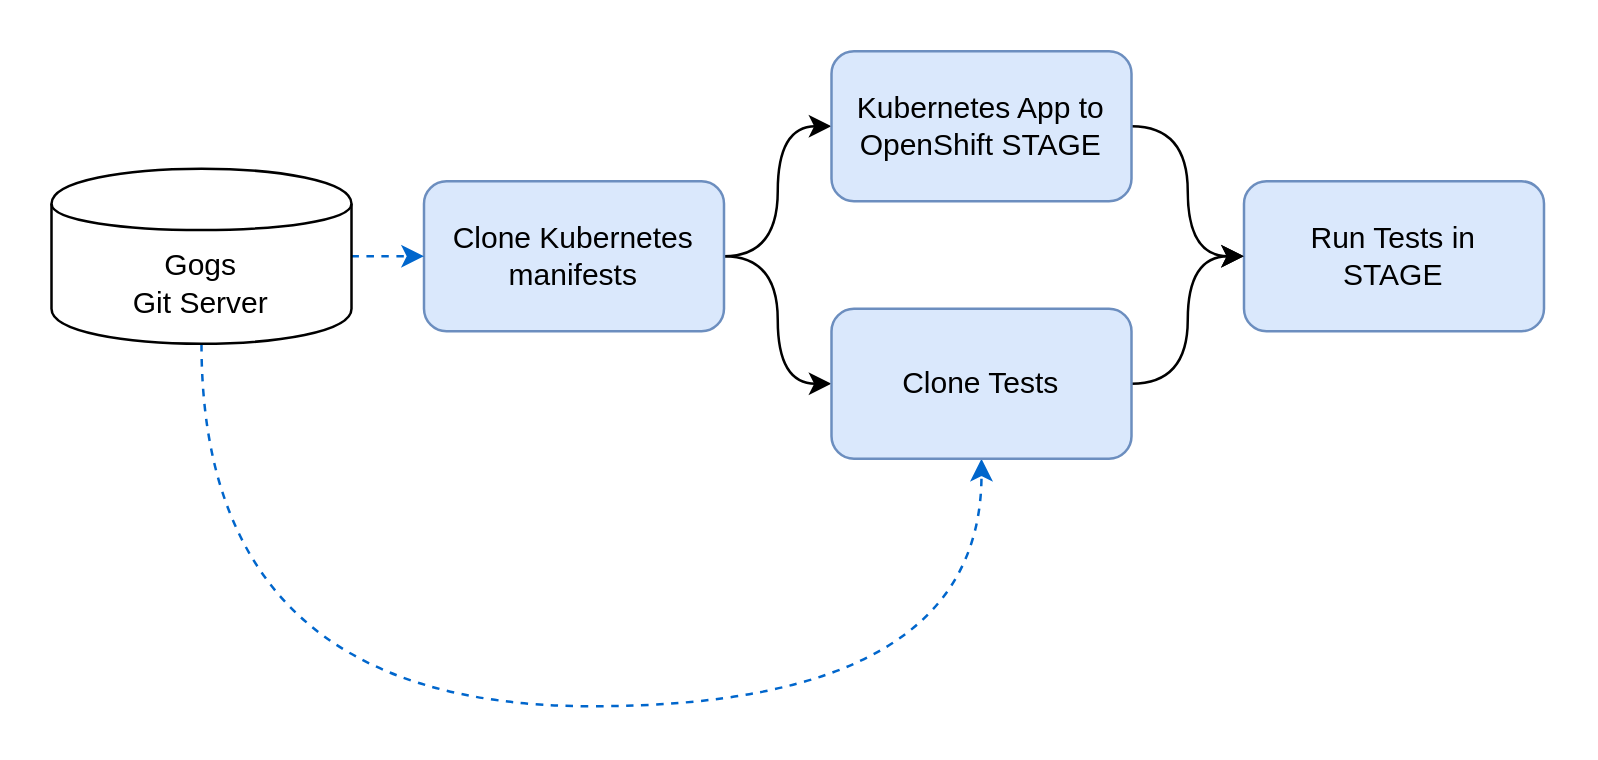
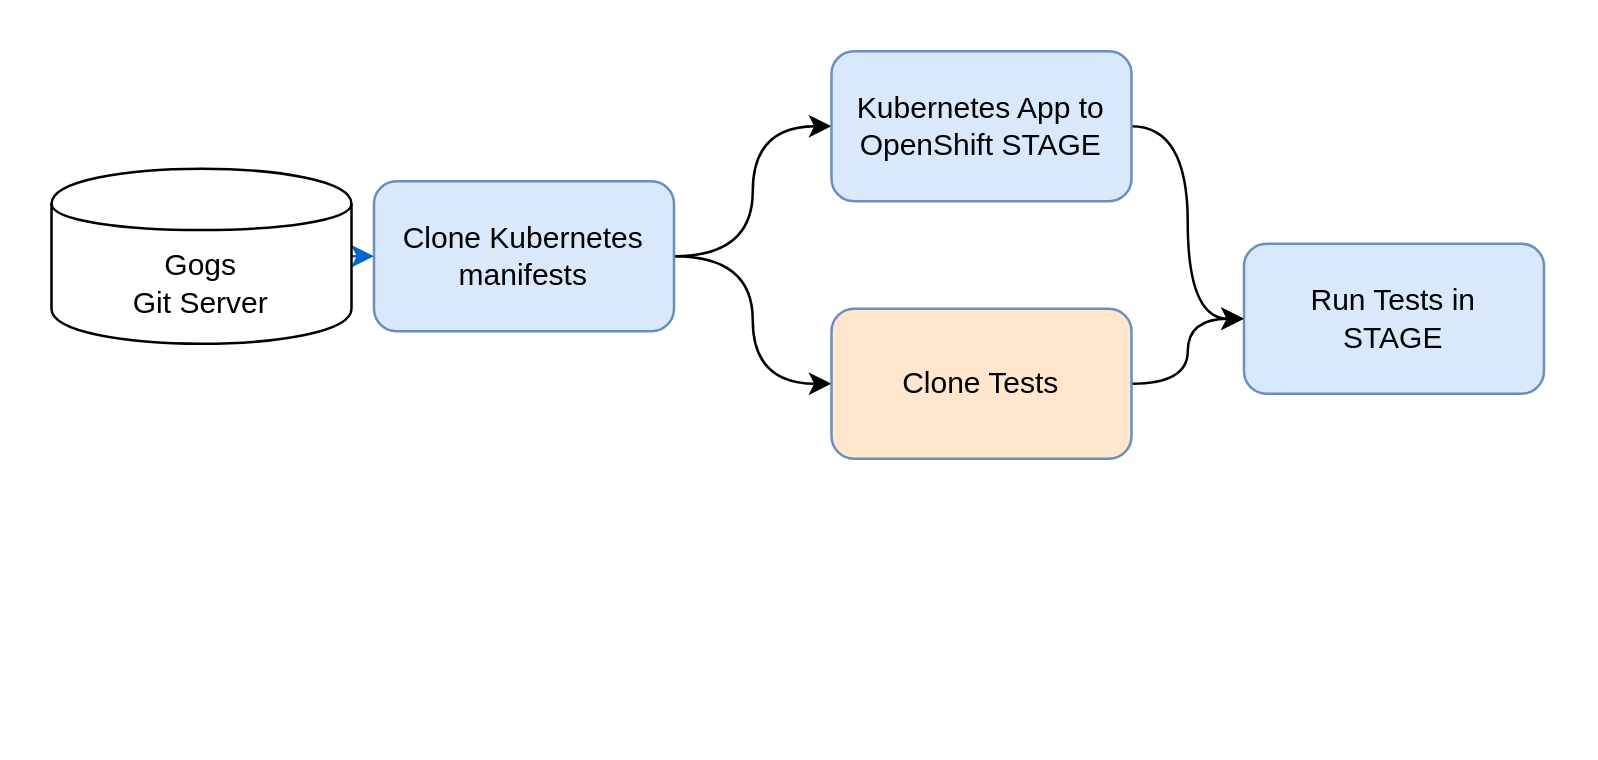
node "Clone Kubernetes manifests": moved (574, 256) -> (524, 256)
node "Run Tests in STAGE": moved (1394, 256) -> (1394, 319)
node "Clone Tests": fillcolor #dae8fc -> #ffe6cc
edge "Gogs Git Server" -> "Clone Tests": removed
